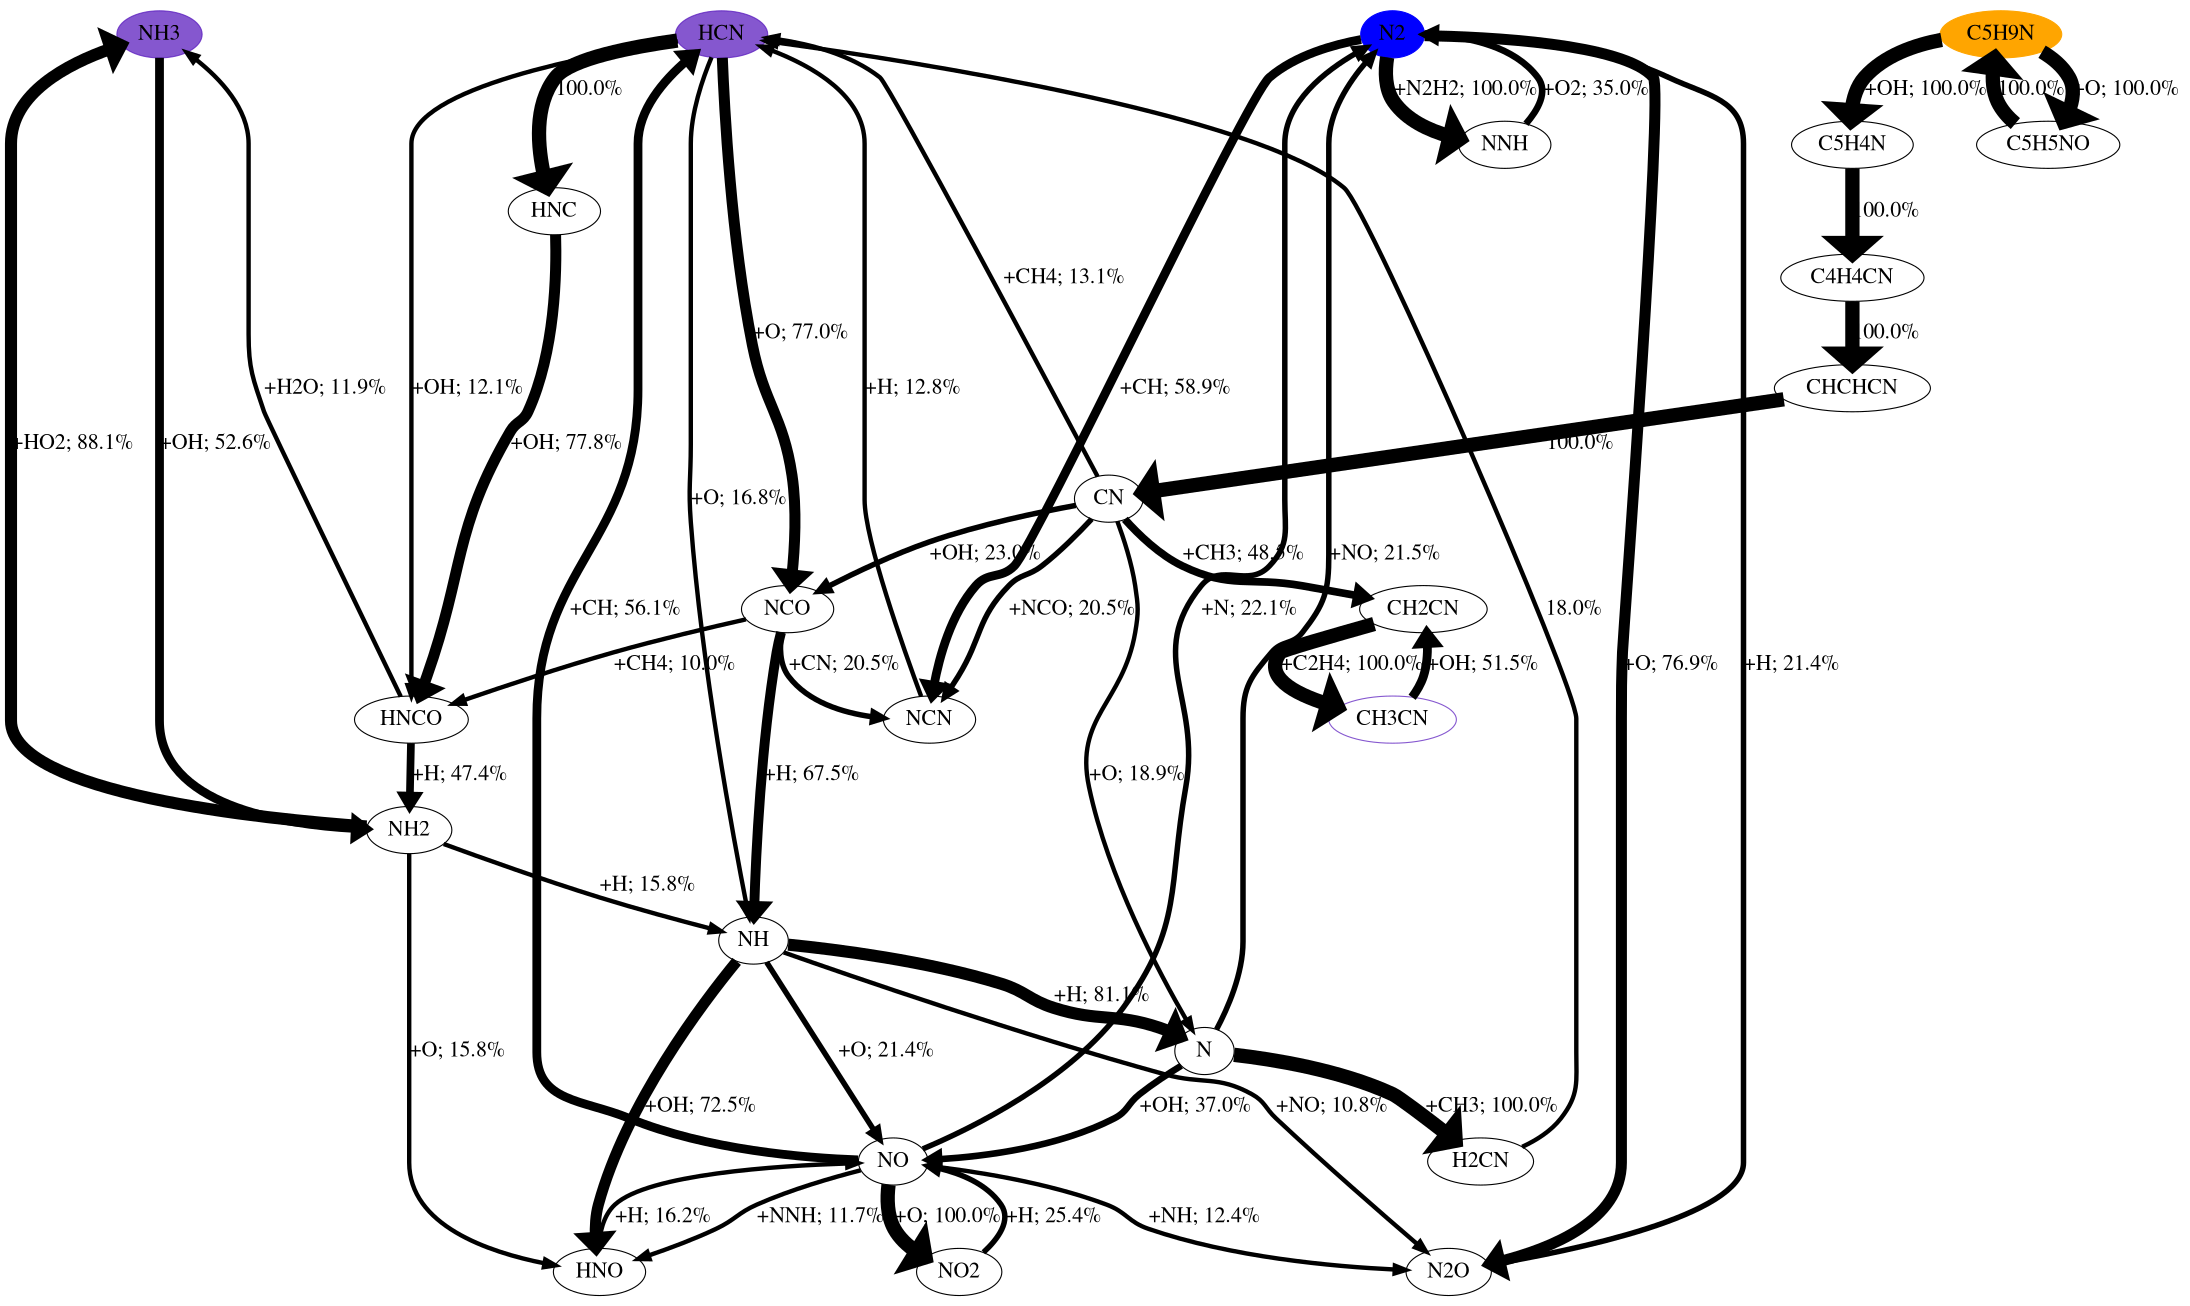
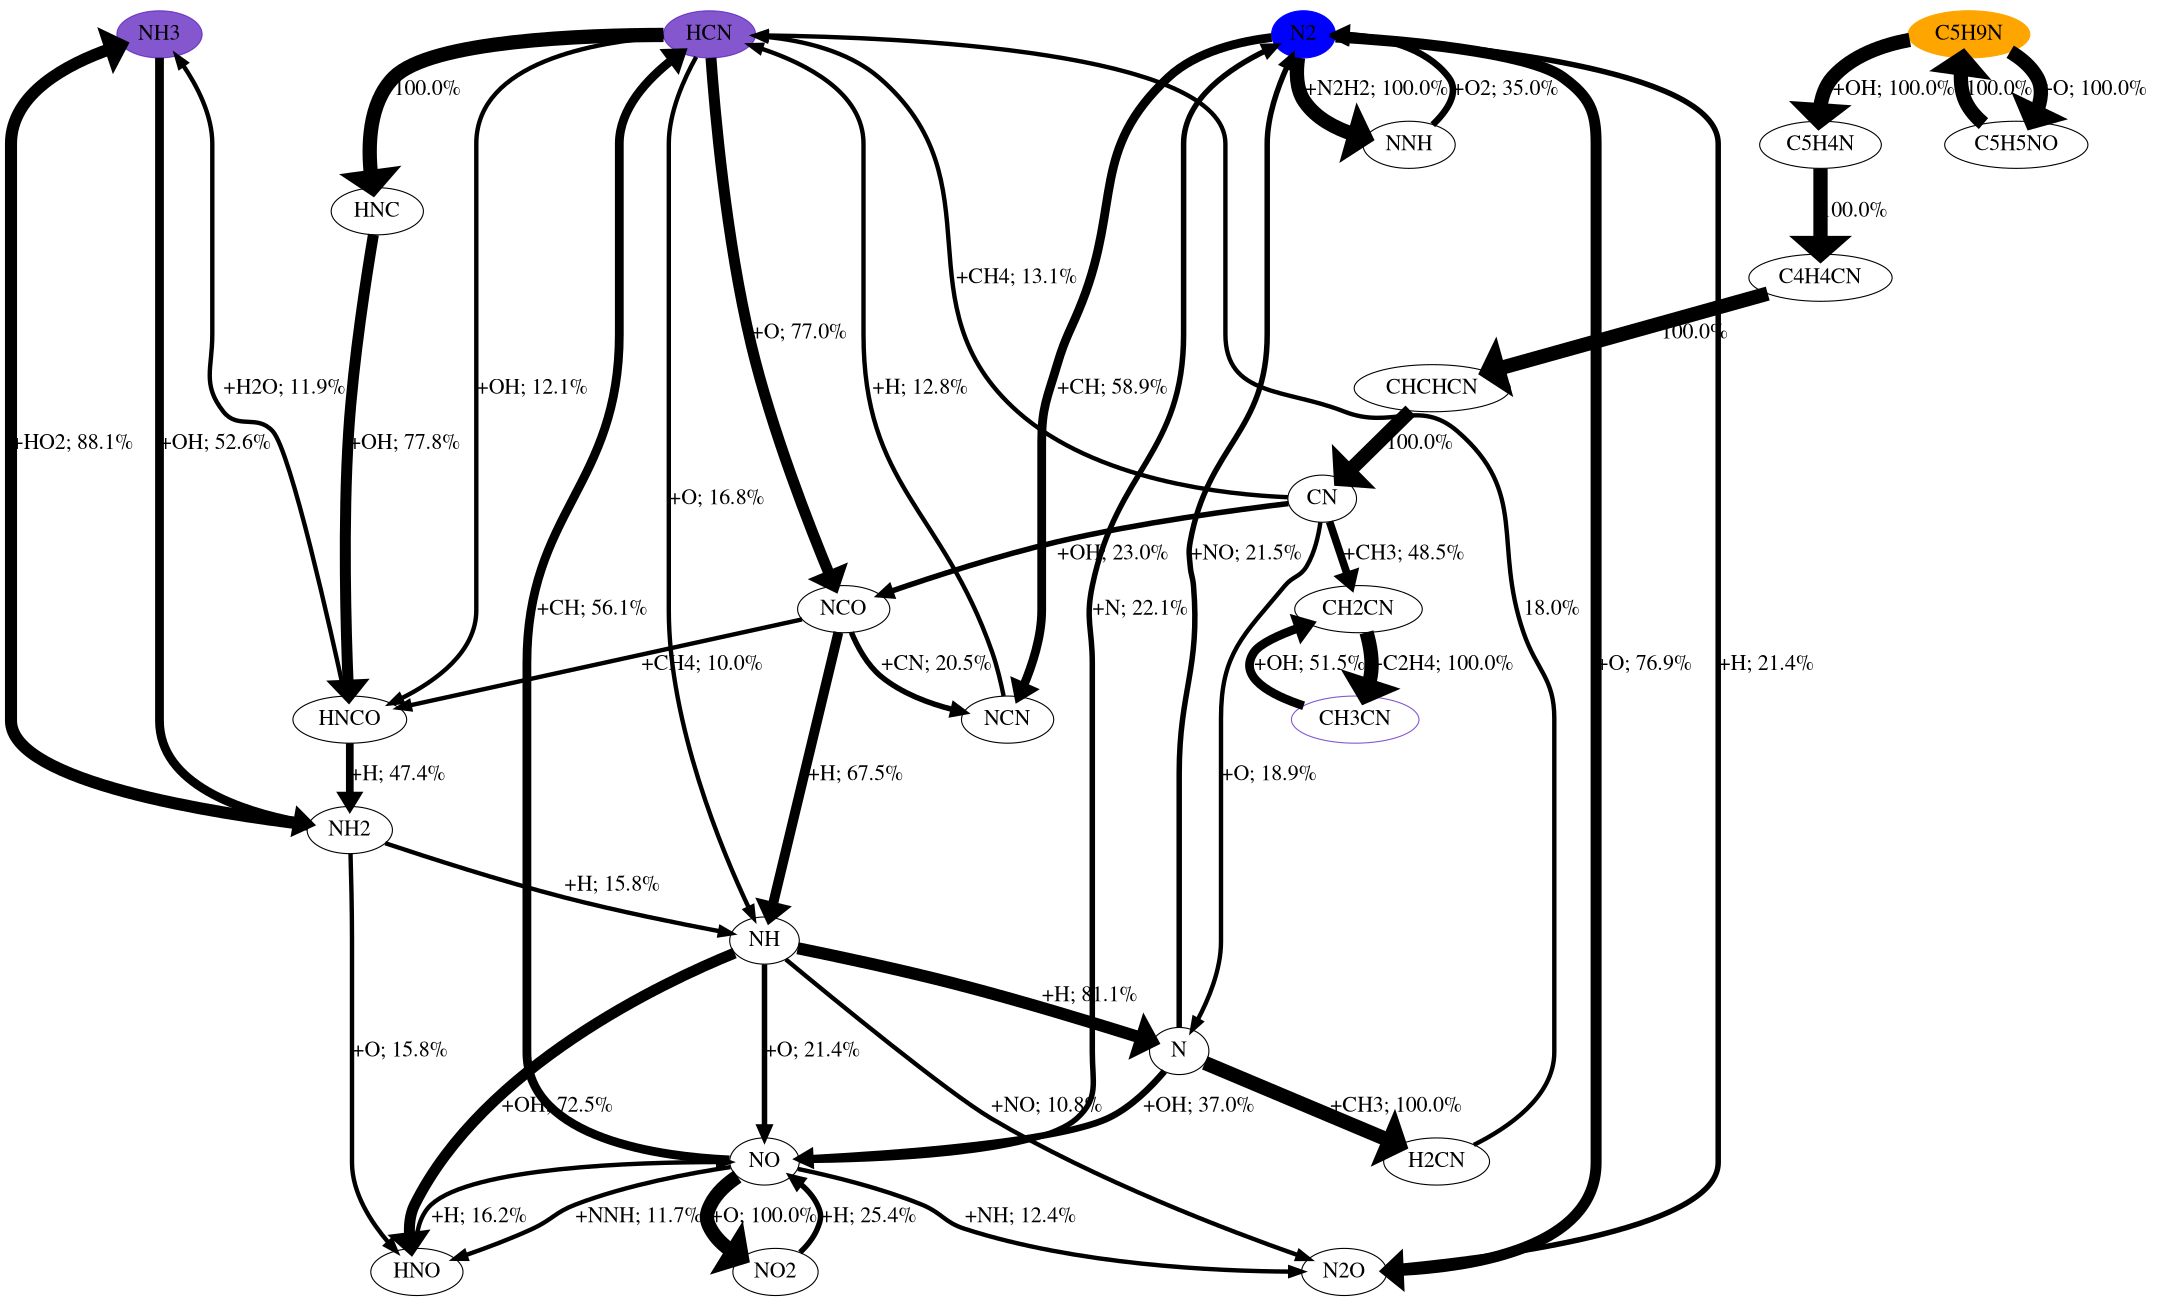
edge "CN" -> "NCN": removed, label "+NCO; 20.5%"
